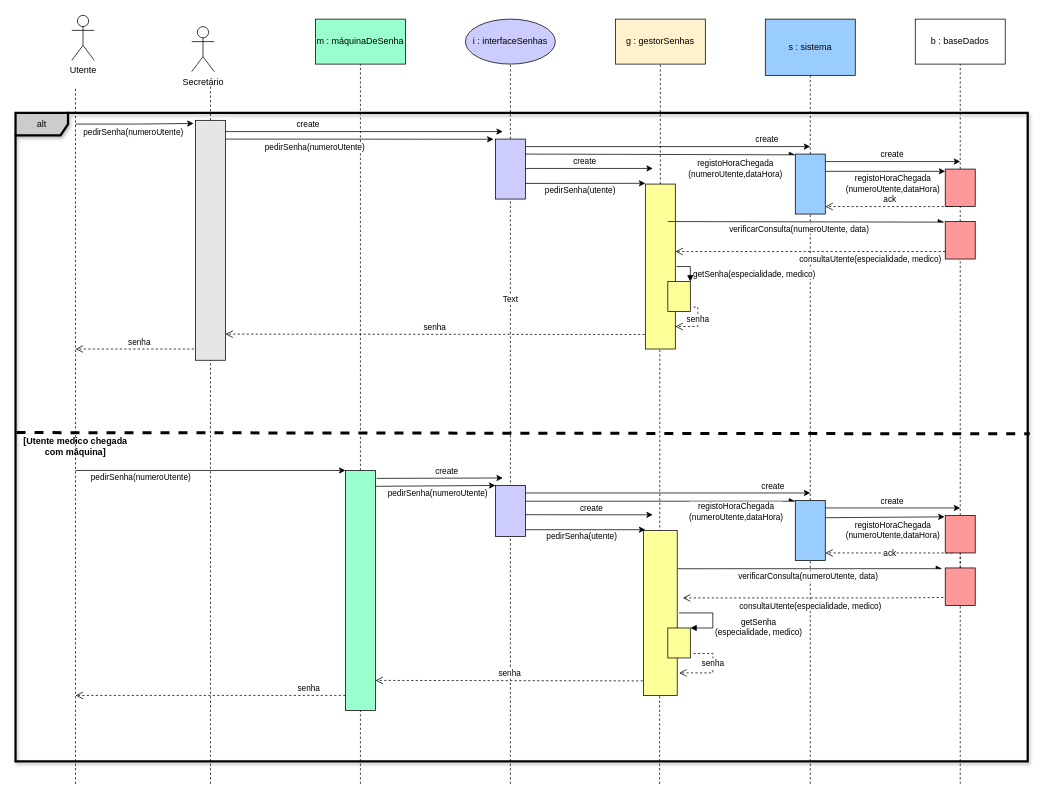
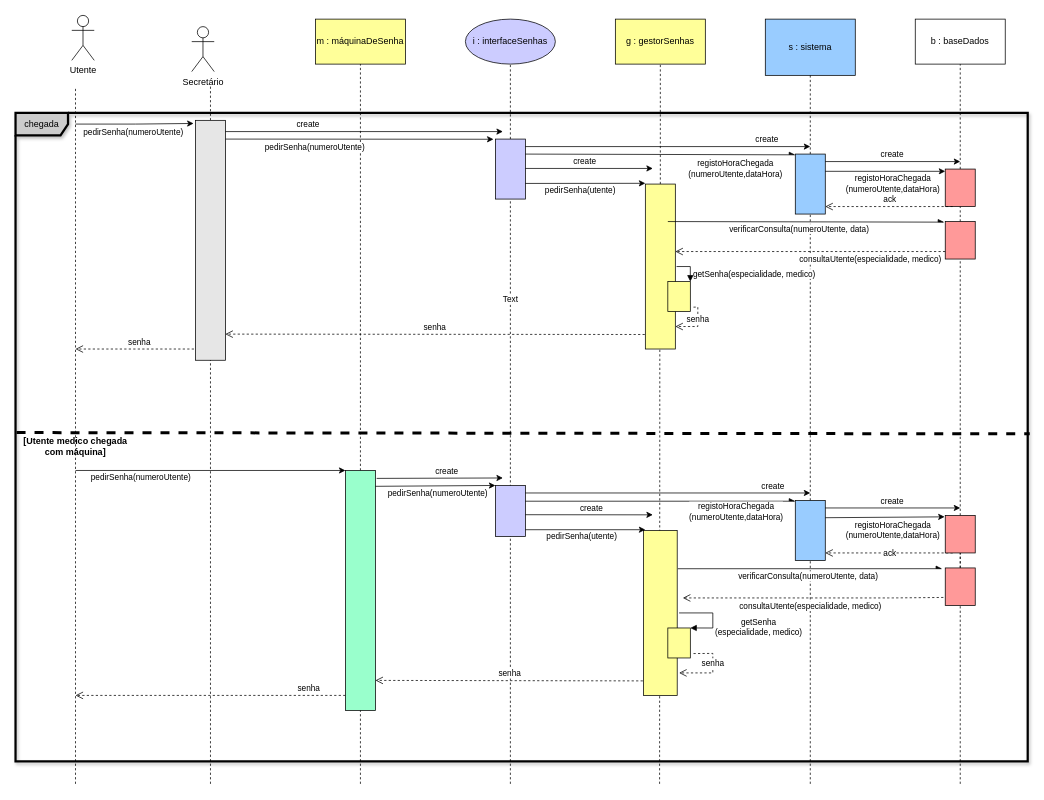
node "m : máquinaDeSenha": fillcolor #99ffcc -> #ffff99
node "g : gestorSenhas": fillcolor #fff2cc -> #ffff99
node "alt": label "alt" -> "chegada"
